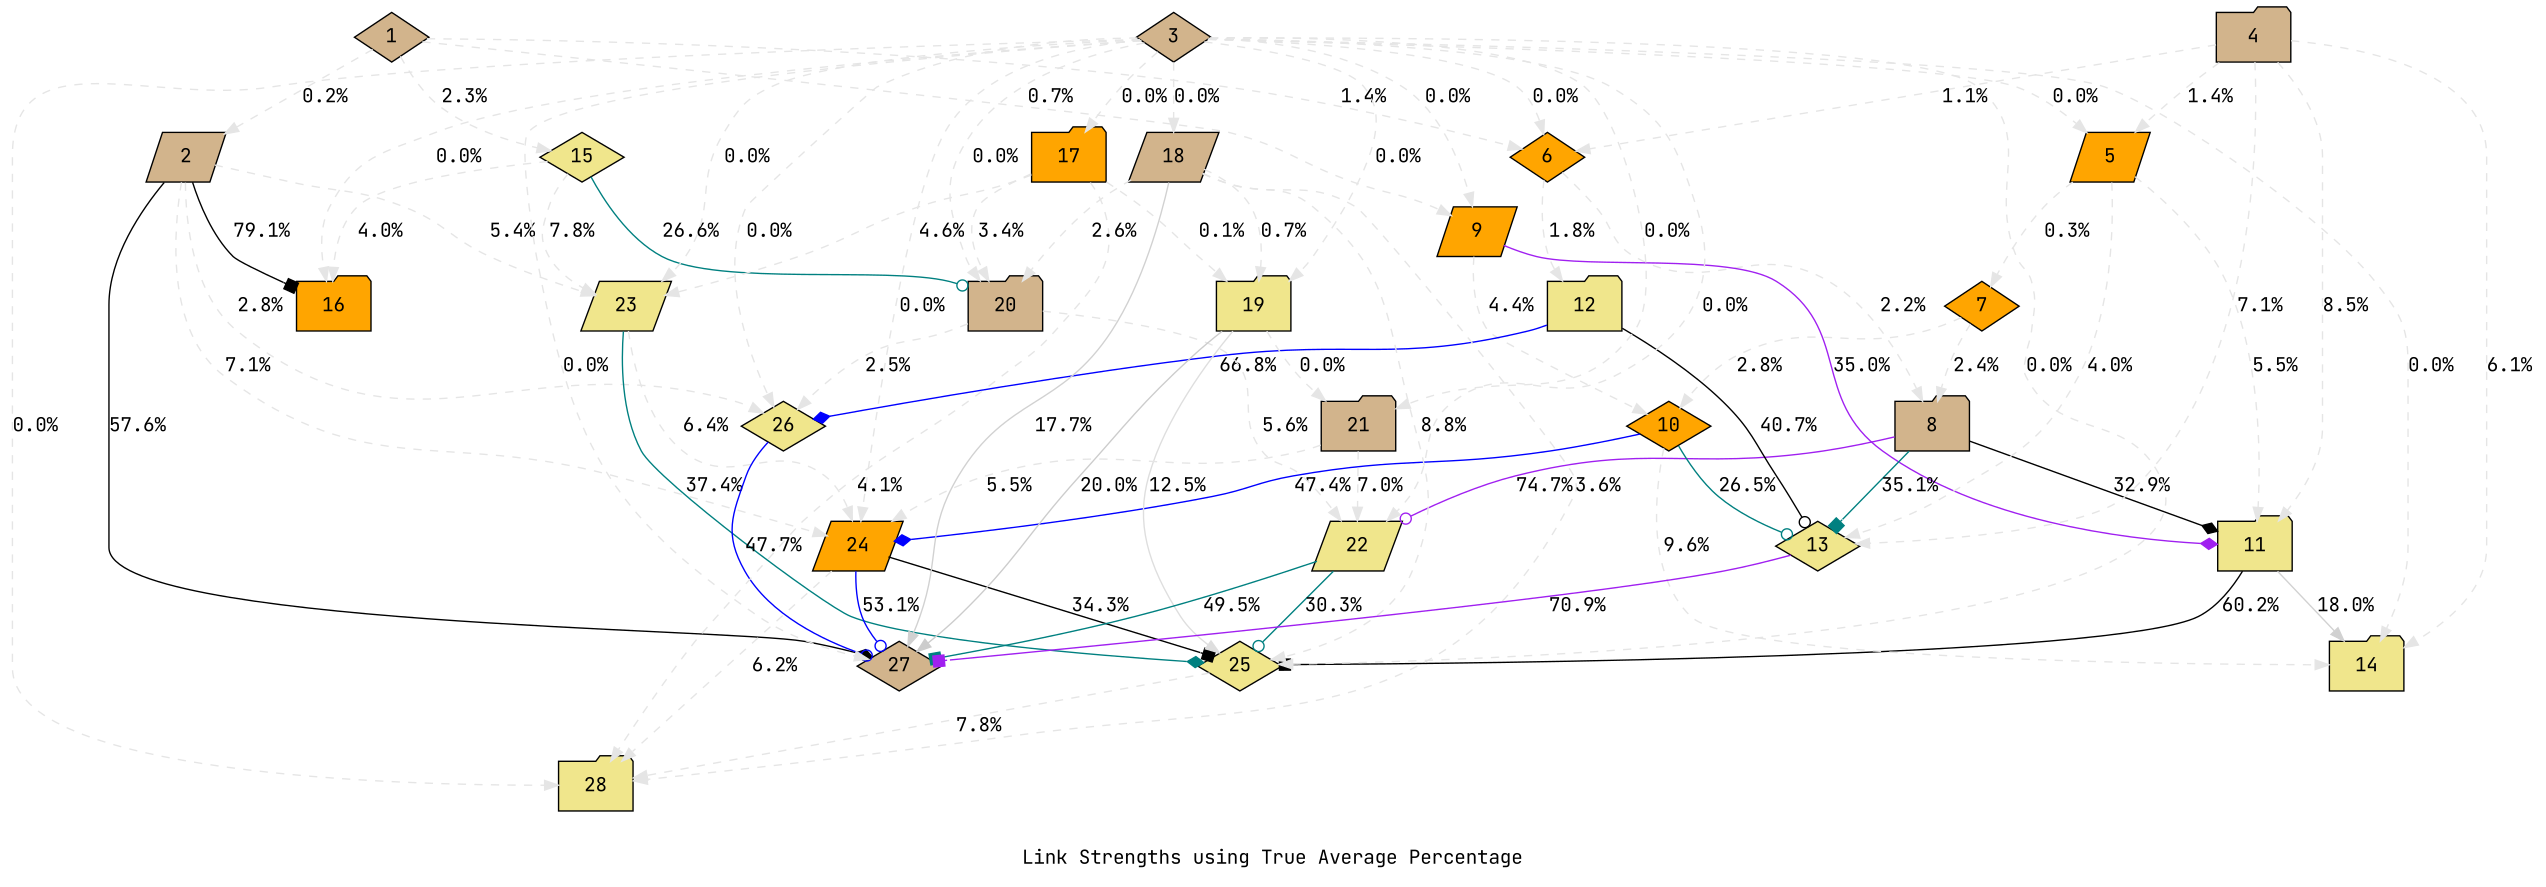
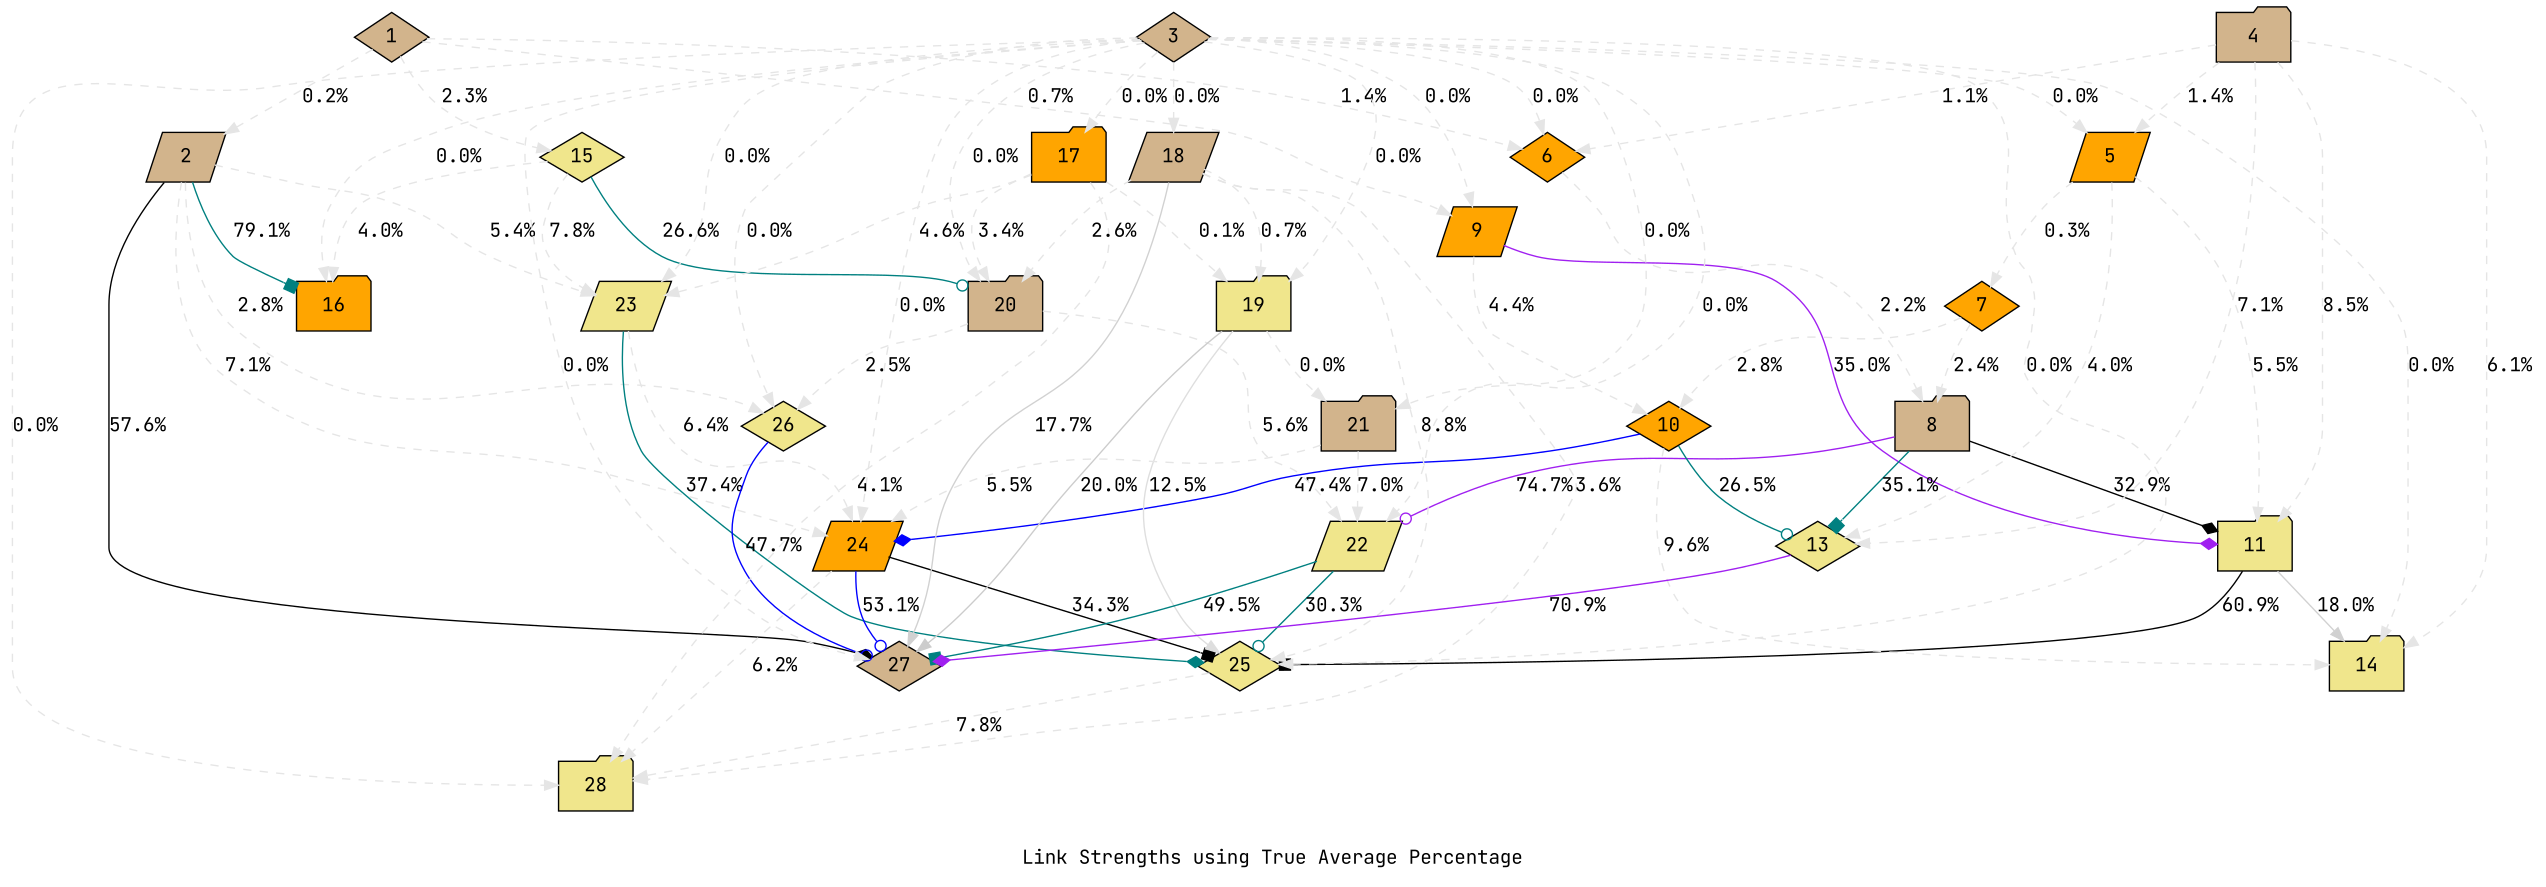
edge "2" -> "16": color black -> teal
node "12": removed
edge "11" -> "25": label "60.2%" -> "60.9%"
edge "13" -> "27": arrowhead box -> diamond
